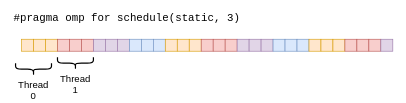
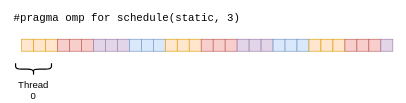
node "Thread 1": removed
